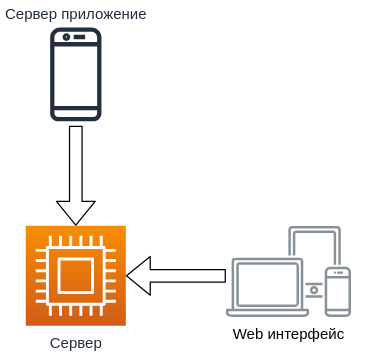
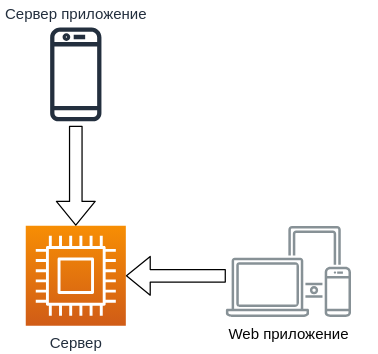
node "Web интерфейс": label "Web интерфейс" -> "Web приложение"
